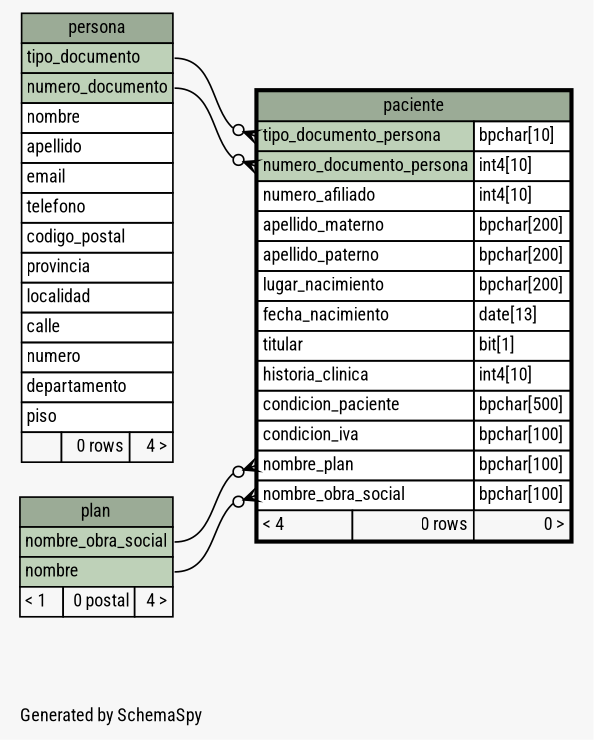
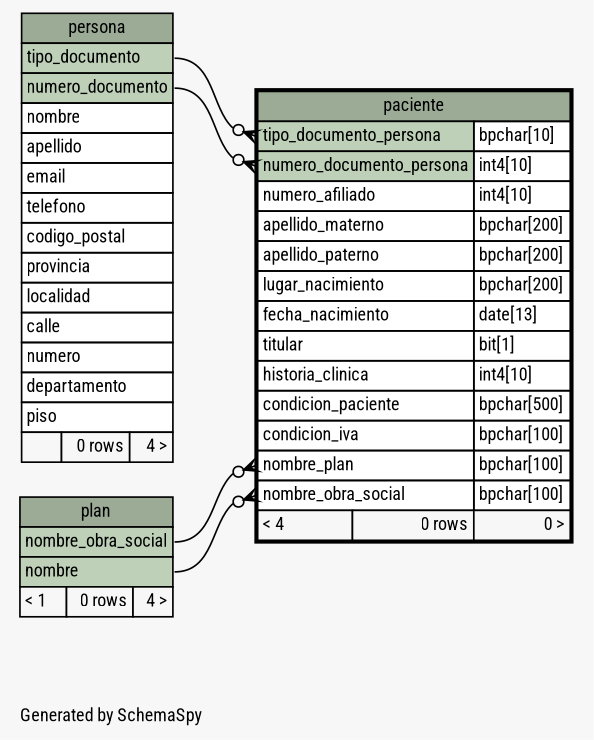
node "plan": text "0 postal" -> "0 rows"
